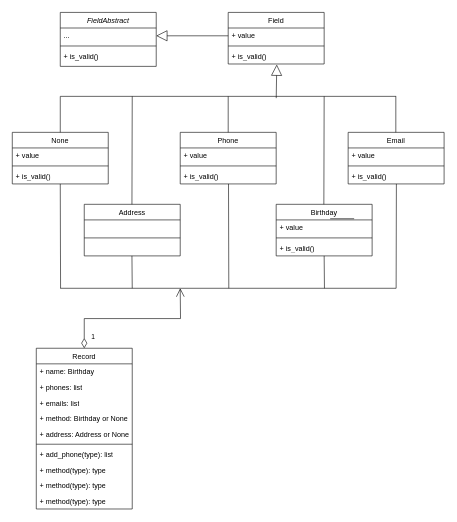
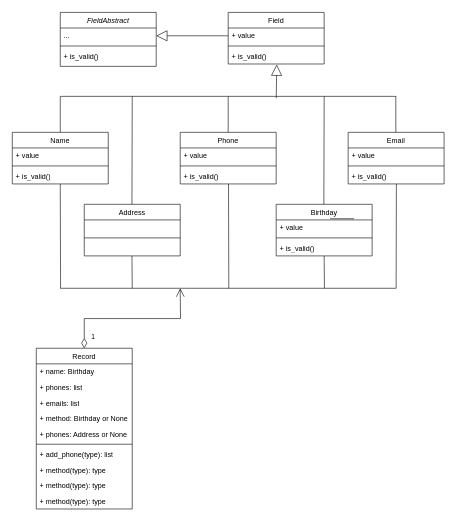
node "None": label "None" -> "Name"
node "+ address: Address or None": label "+ address: Address or None" -> "+ phones: Address or None"
